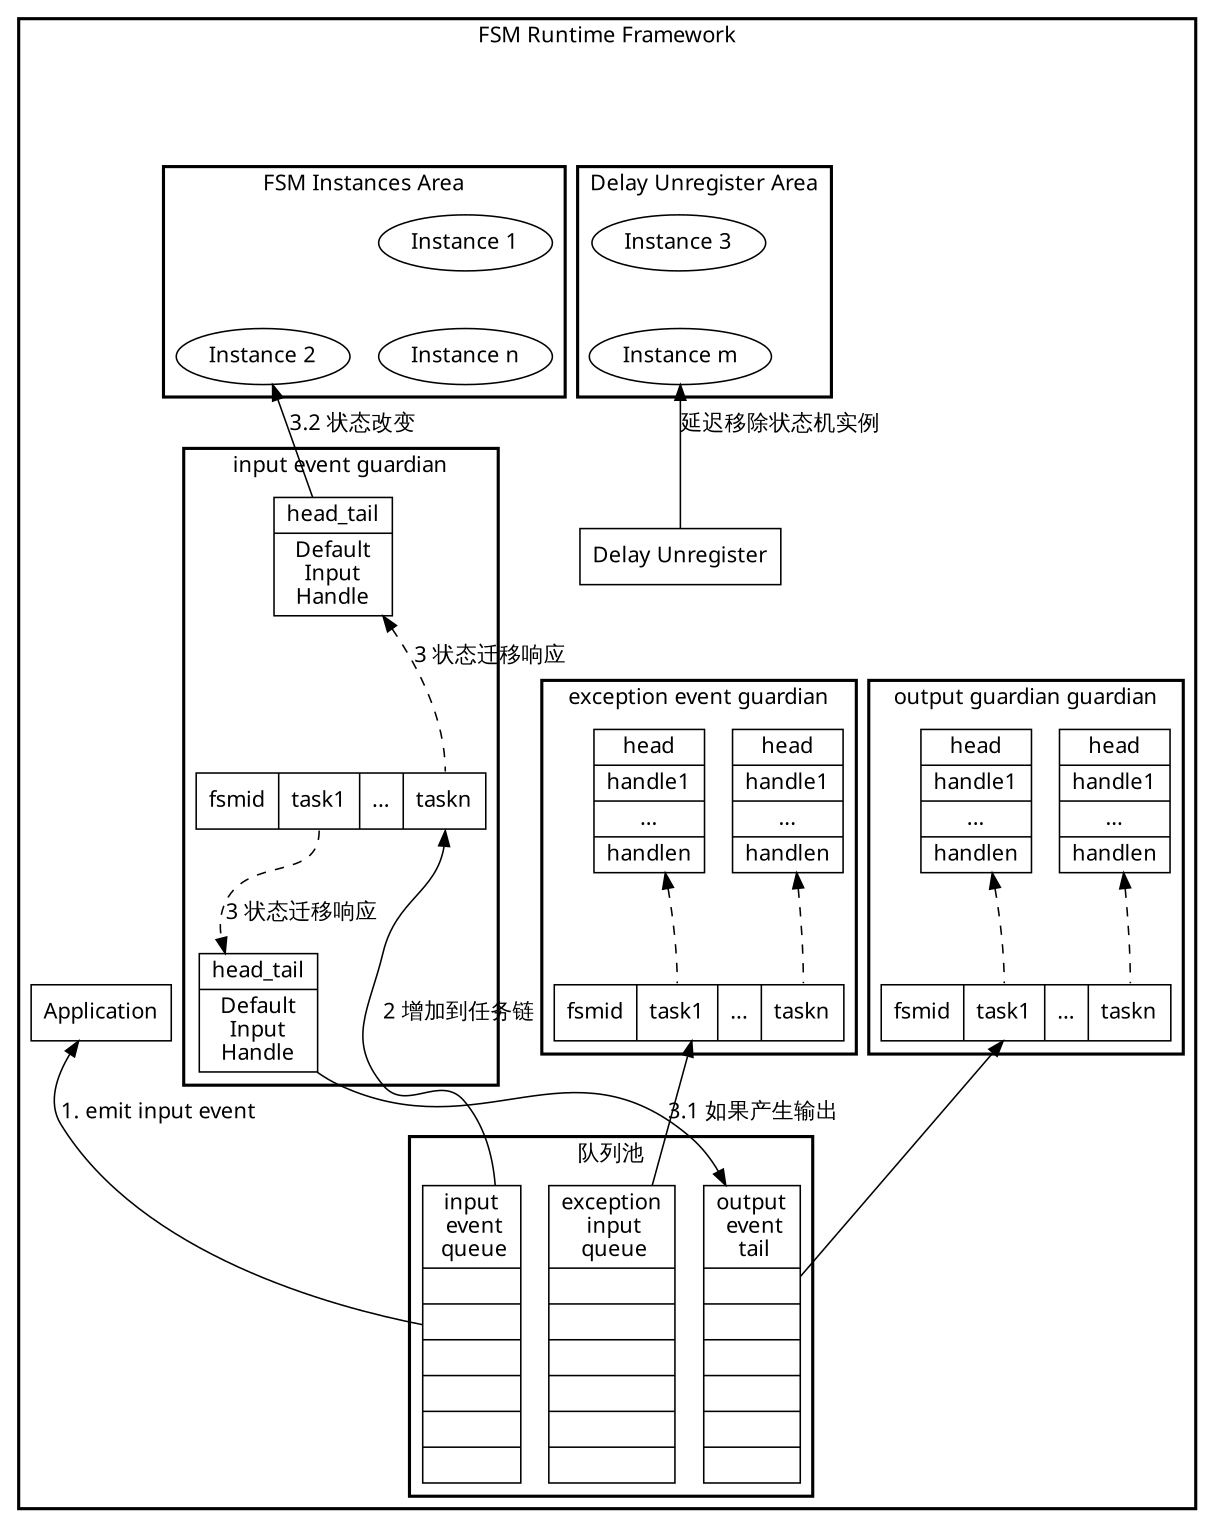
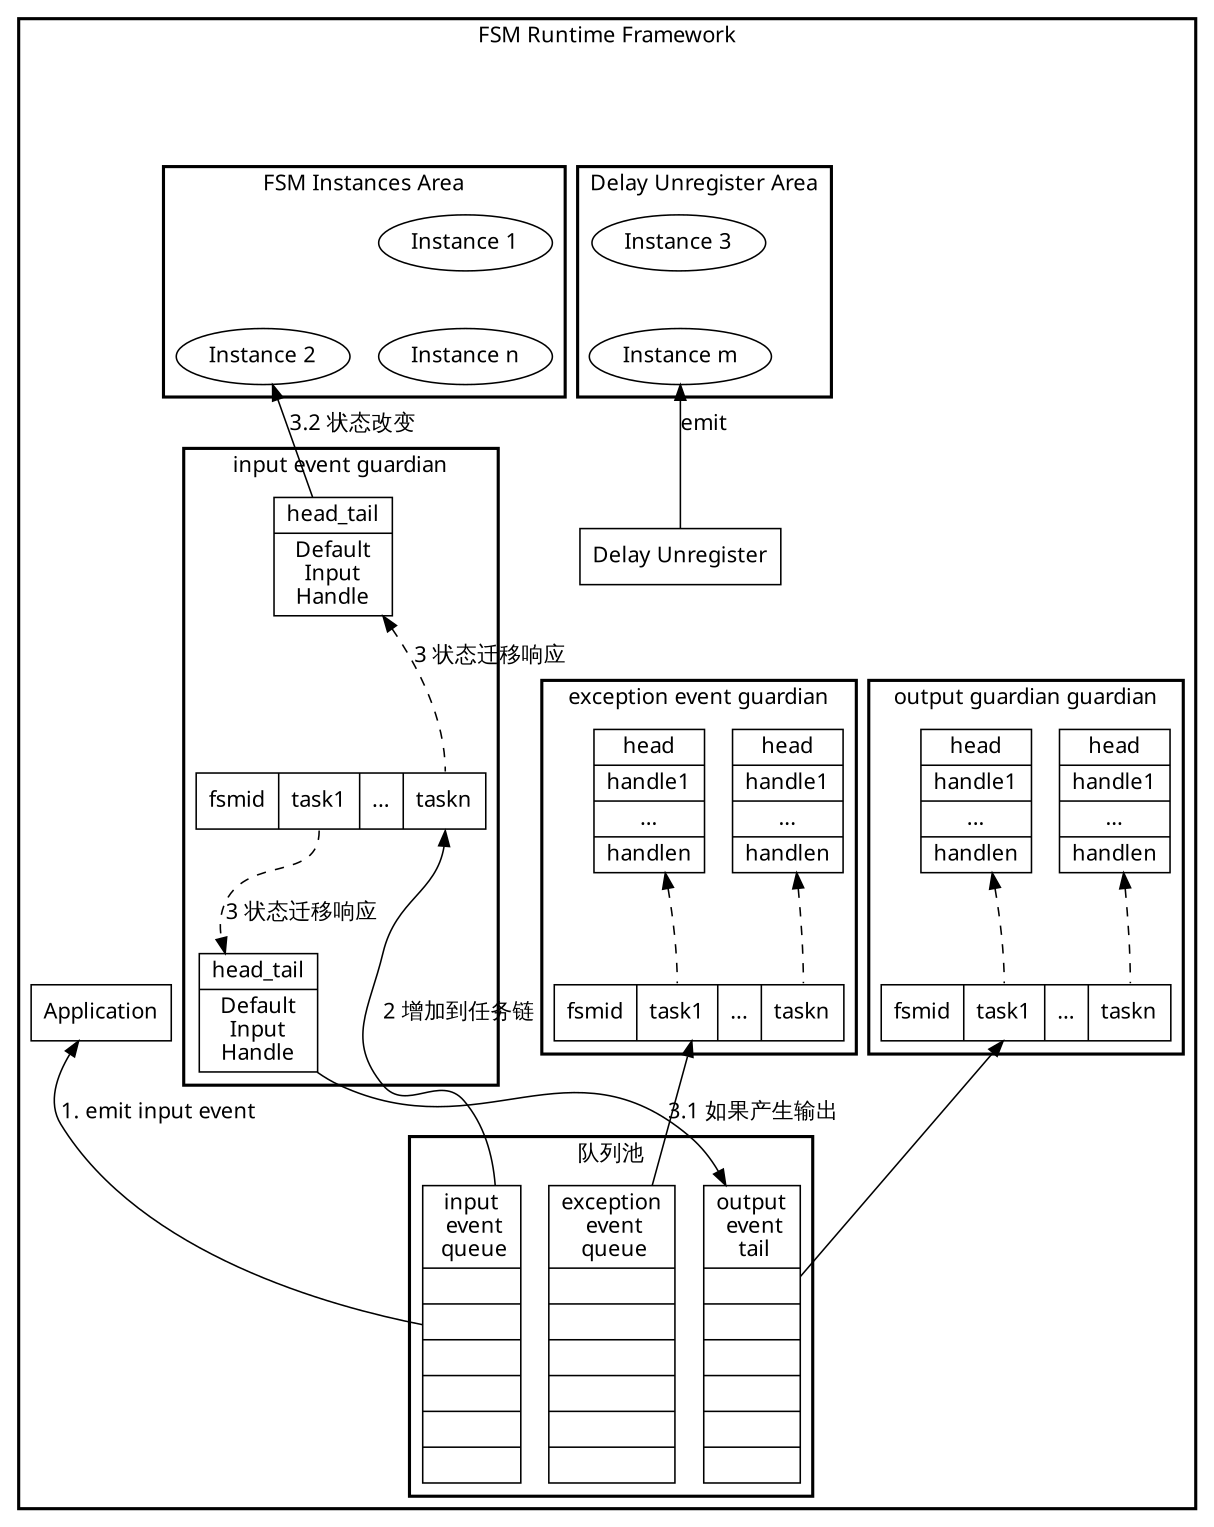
edge "Delay Unregister" -> "Instance m": label "延迟移除状态机实例" -> "emit"
node "exception": text "input" -> "event"
